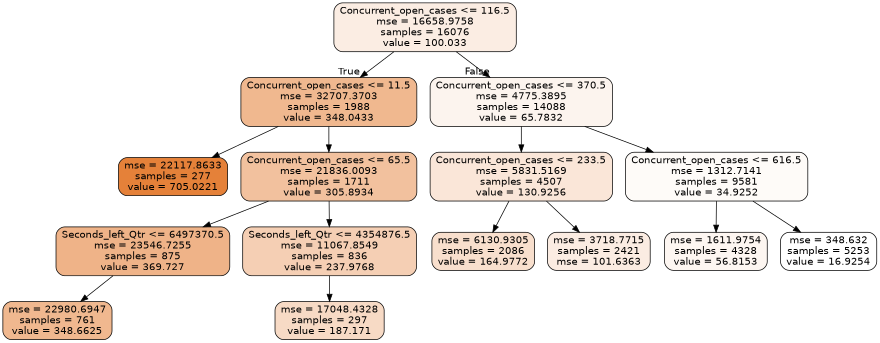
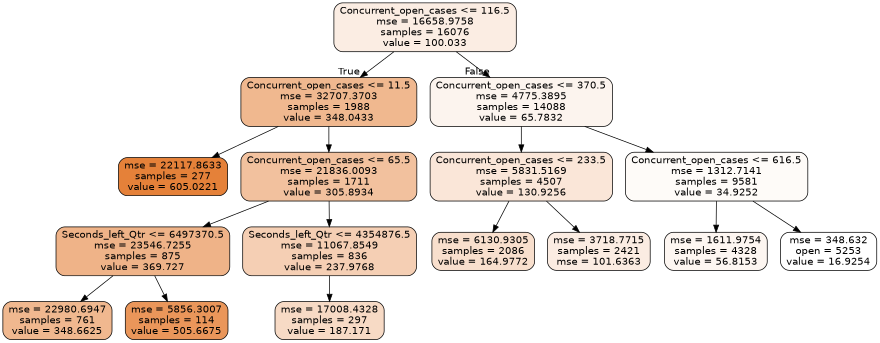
node "mse = 22117.8633 samples = 277 value = 705.0221": label "mse = 22117.8633 samples = 277 value = 705.0221" -> "mse = 22117.8633 samples = 277 value = 605.0221"
node "mse = 348.632 samples = 5253 value = 16.9254": label "mse = 348.632 samples = 5253 value = 16.9254" -> "mse = 348.632 open = 5253 value = 16.9254"
node "mse = 5856.3007 samples = 114 value = 505.6675": added
node "mse = 17048.4328 samples = 297 value = 187.171": label "mse = 17048.4328 samples = 297 value = 187.171" -> "mse = 17008.4328 samples = 297 value = 187.171"
